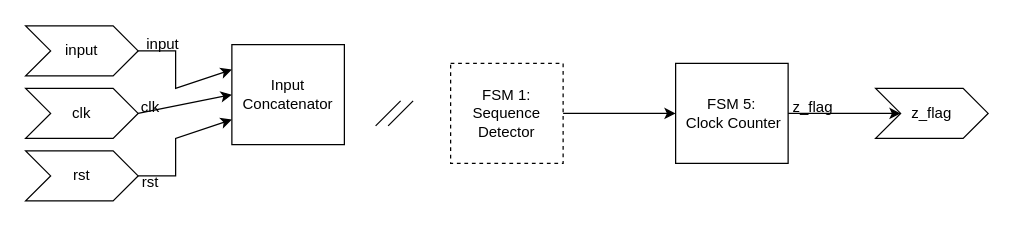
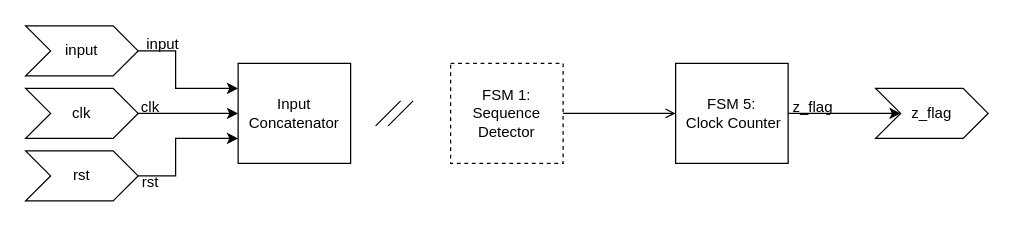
node "Input Concatenator": moved (288, 94) -> (294, 113)
edge "FSM 1: Sequence Detector" -> "FSM 5: Clock Counter": arrowhead classic -> open
